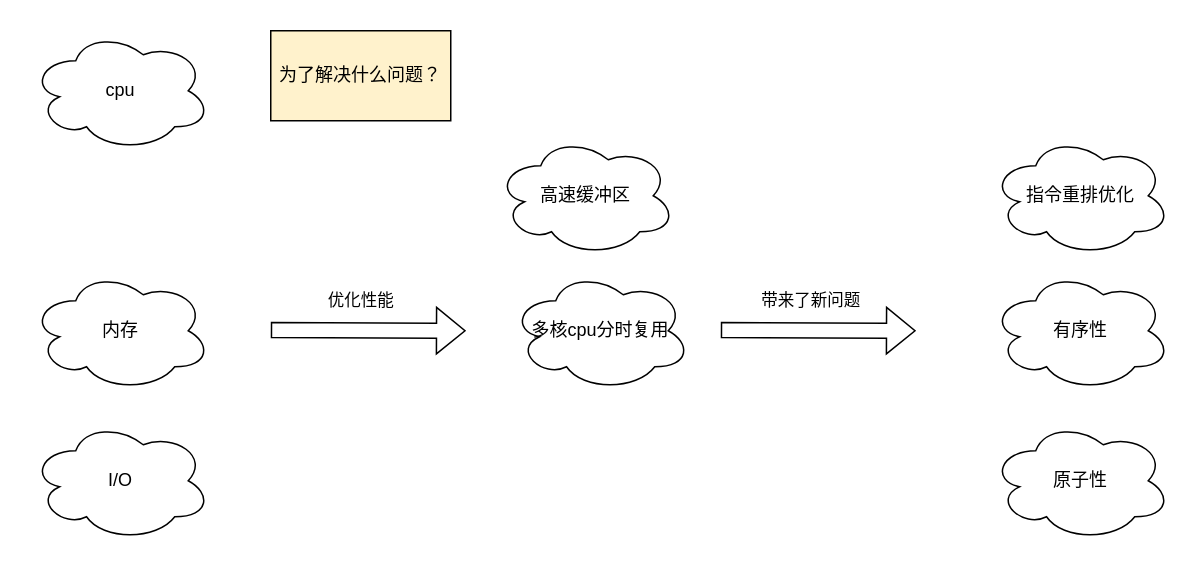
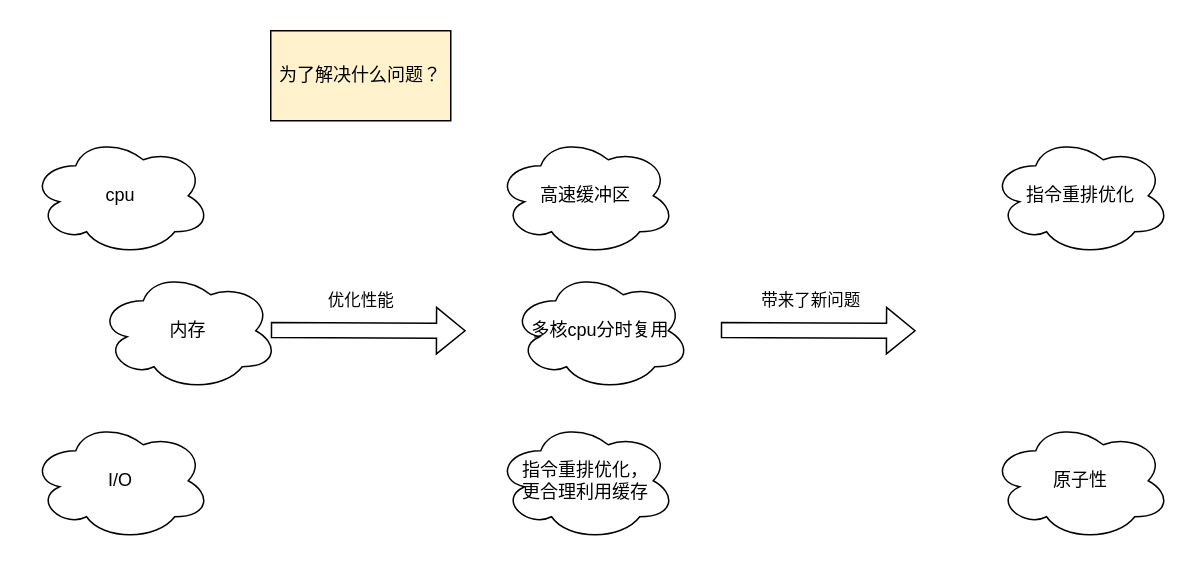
node "cpu": moved (121, 91) -> (121, 196)
node "内存": moved (121, 331) -> (188, 331)
node "有序性": removed
node "指令重排优化， 更合理利用缓存": added
